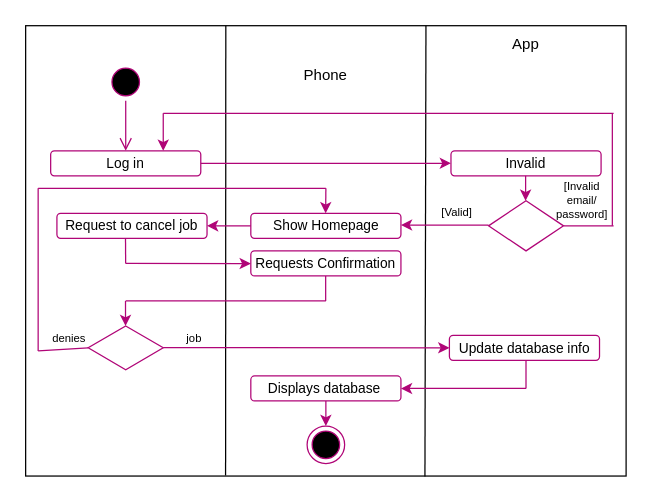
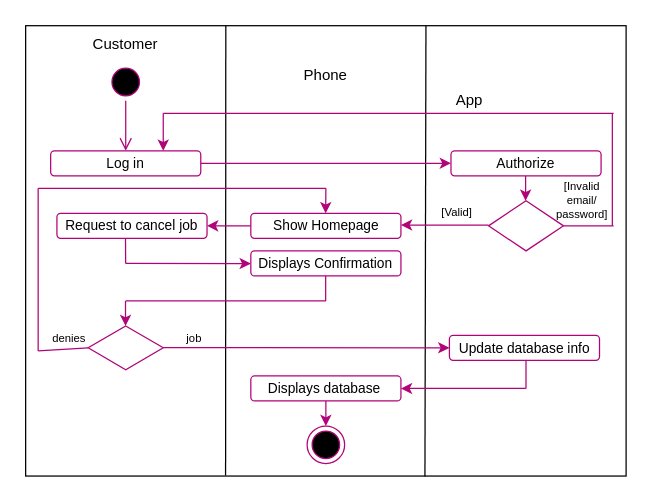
node "Customer": added
node "App": moved (526, 44) -> (469, 101)
node "Invalid": label "Invalid" -> "Authorize"
node "Requests Confirmation": label "Requests Confirmation" -> "Displays Confirmation"
